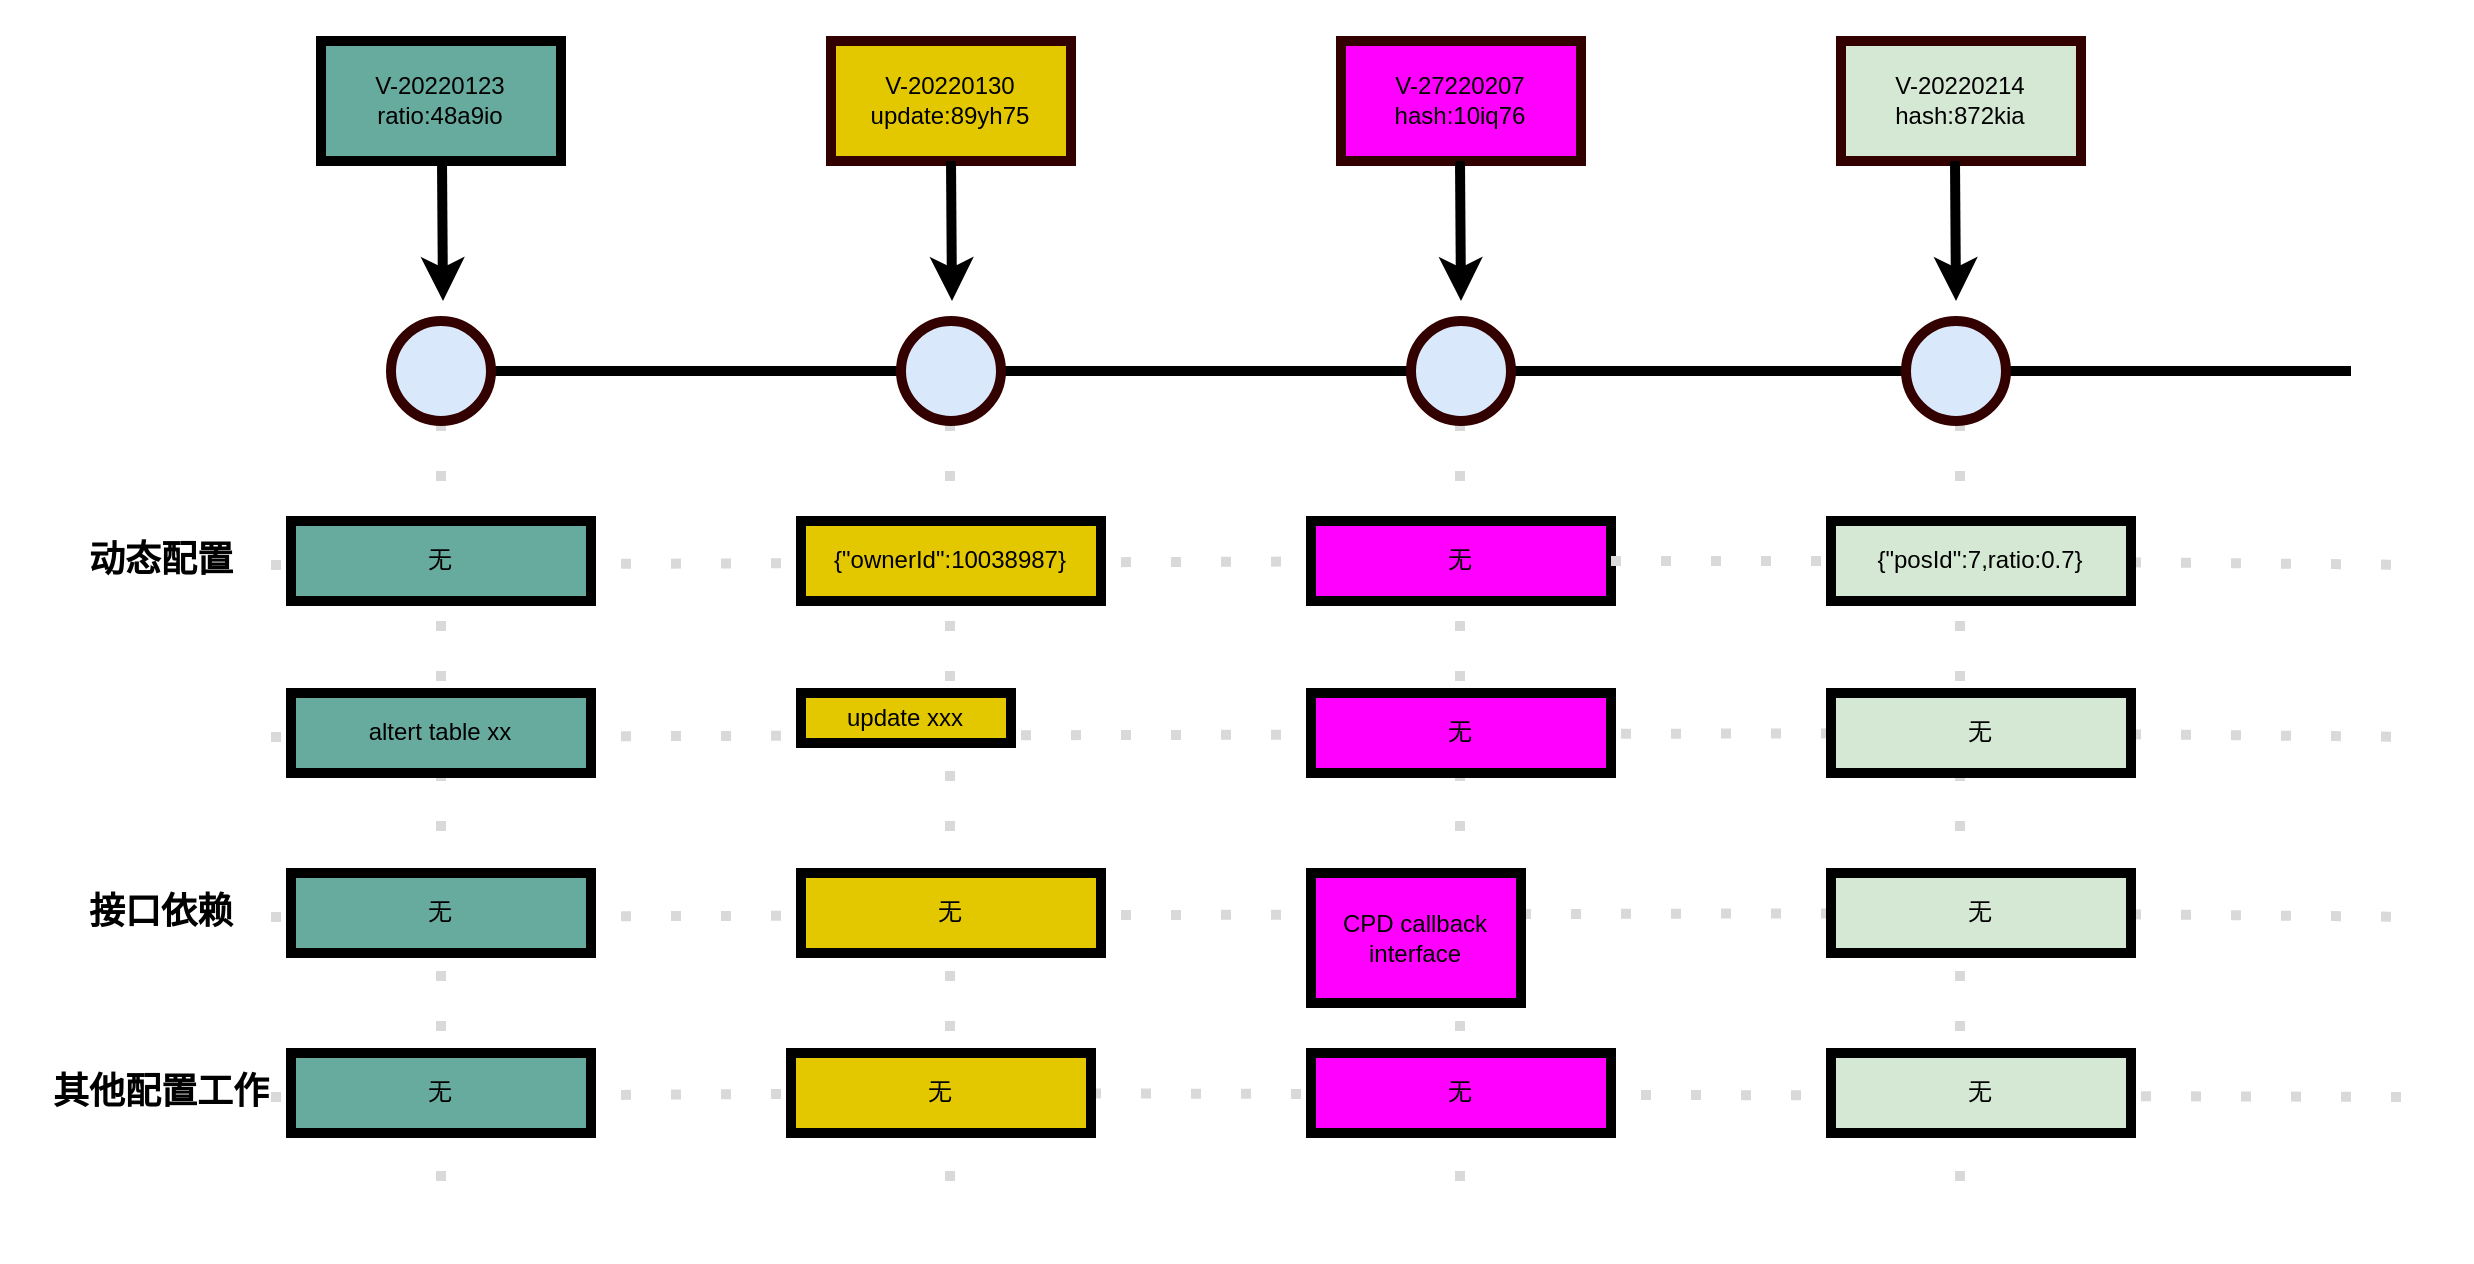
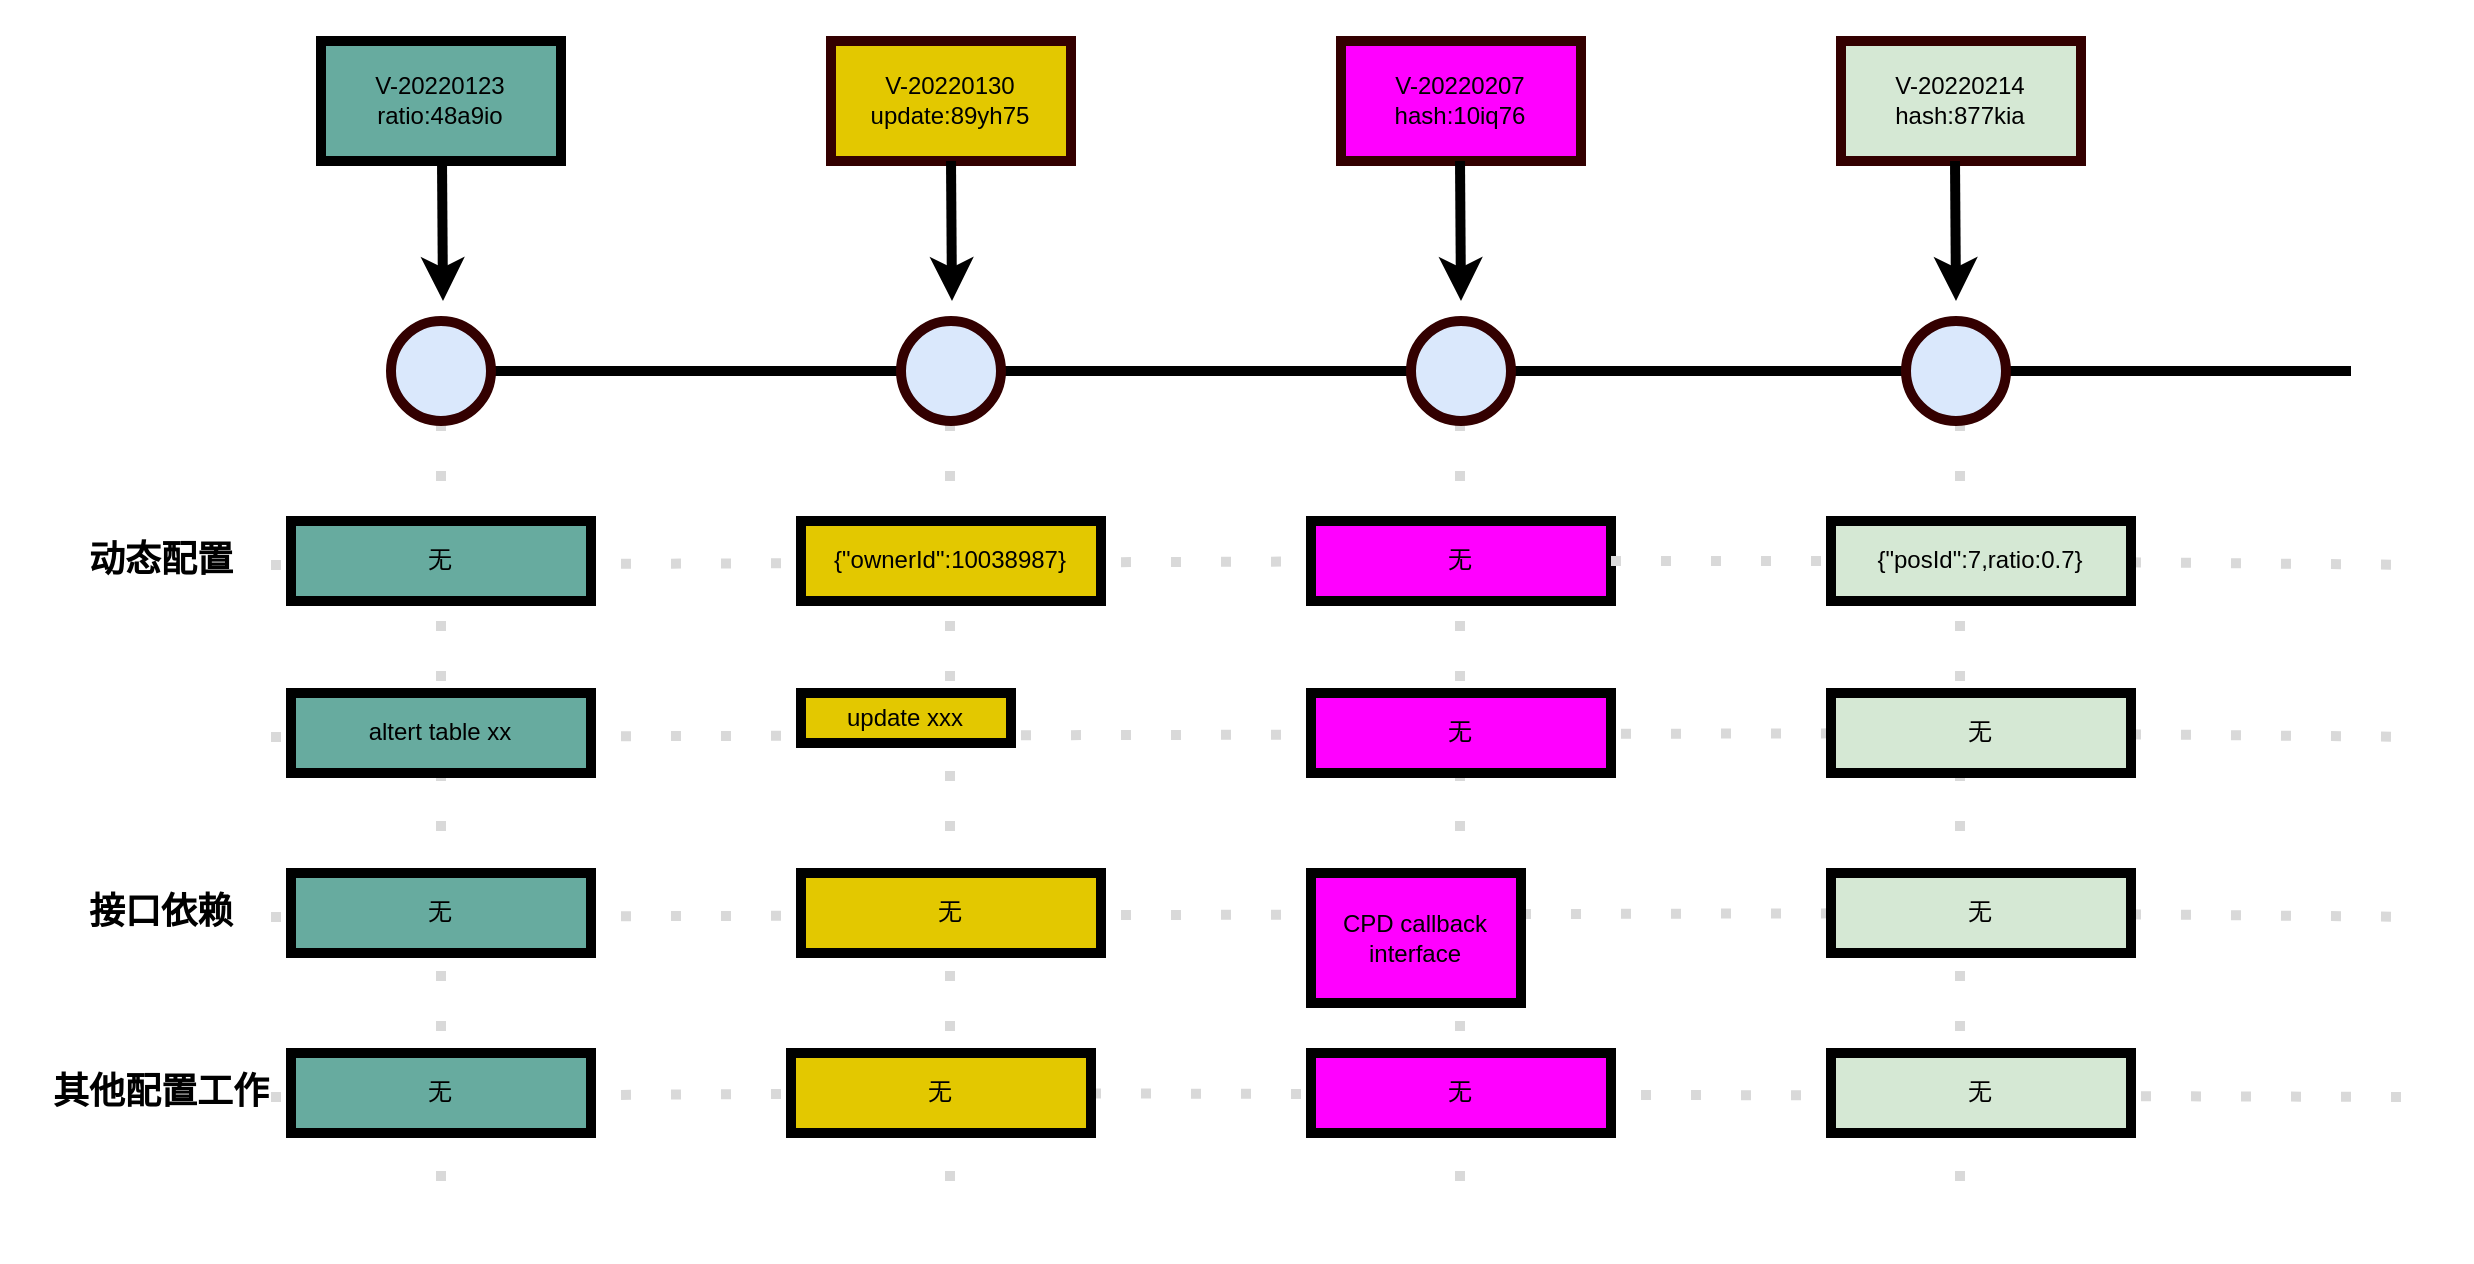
node "V-27220207 hash:10iq76": label "V-27220207 hash:10iq76" -> "V-20220207 hash:10iq76"
node "V-20220214 hash:872kia": label "V-20220214 hash:872kia" -> "V-20220214 hash:877kia"
